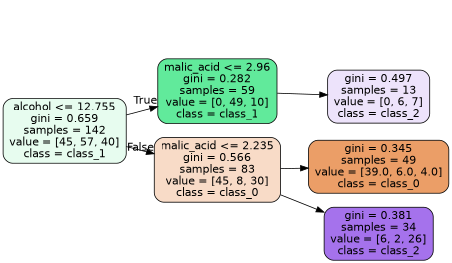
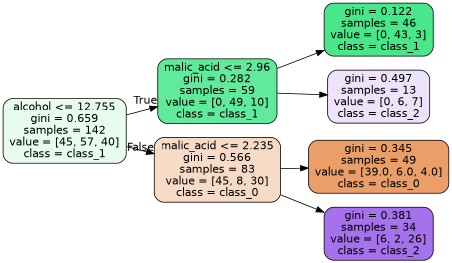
node "gini = 0.122 samples = 46 value = [0, 43, 3] class = class_1": added
